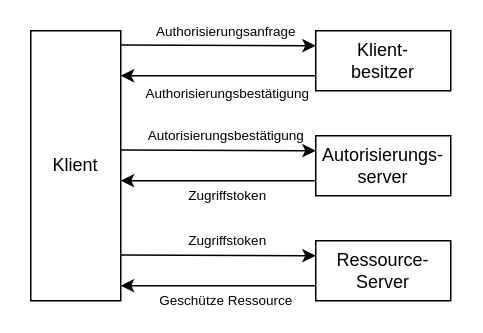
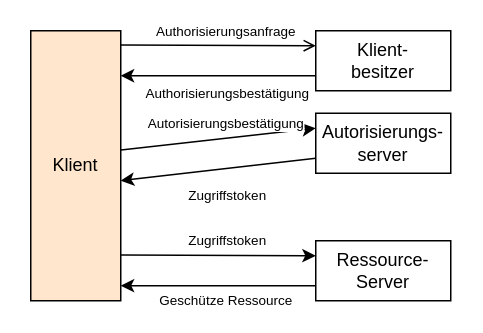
edge "Klient" -> "Klient- besitzer": arrowhead classic -> open
node "Klient": fillcolor #ffffff -> #ffe6cc
node "Autorisierungs-server": moved (383, 166) -> (383, 143)
